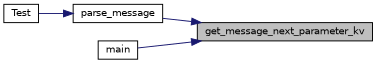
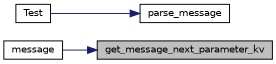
edge "parse_message" -> "get_message_next_parameter_kv": removed
node "main": label "main" -> "message"
